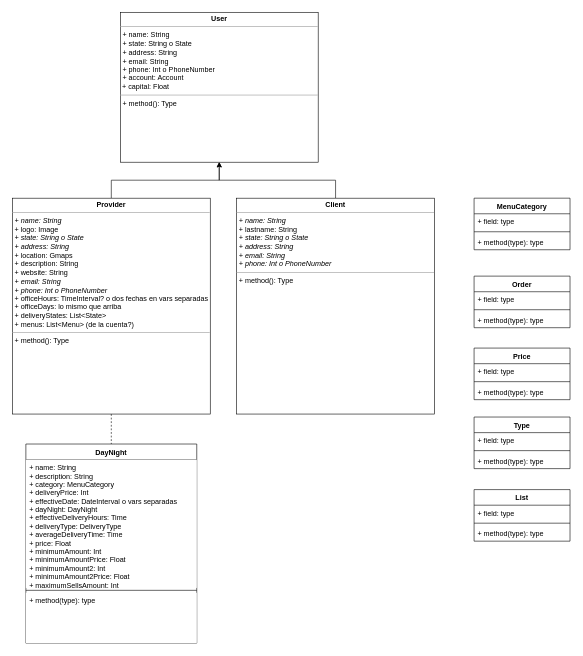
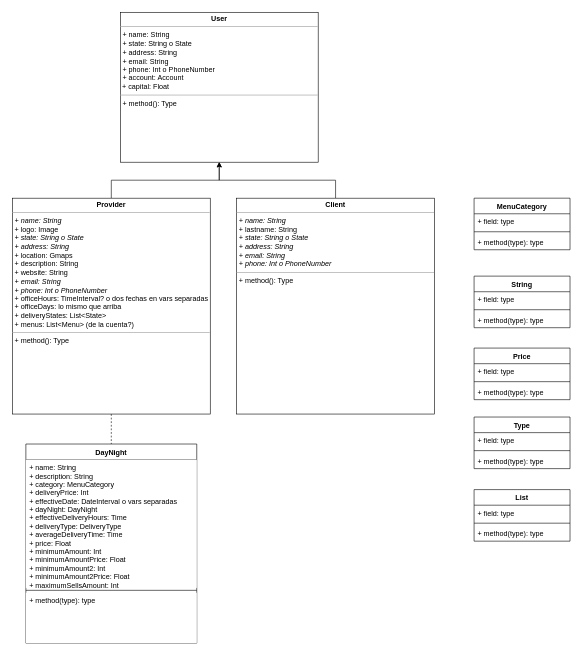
node "Order": label "Order" -> "String"
